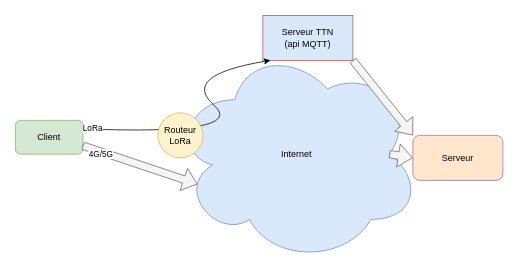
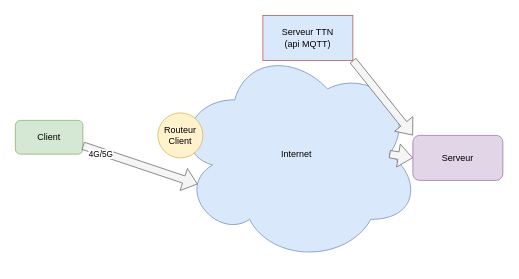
edge "Client" -> "Serveur TTN (api MQTT)": removed, label "LoRa"
node "Routeur LoRa": label "Routeur LoRa" -> "Routeur Client"
node "Serveur": fillcolor #ffe6cc -> #e1d5e7
